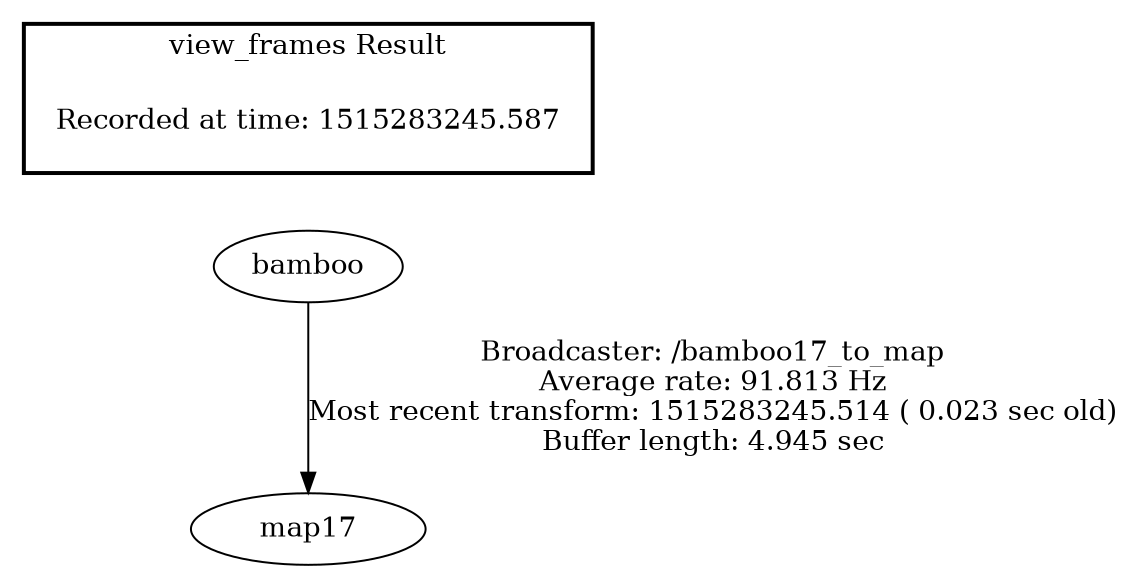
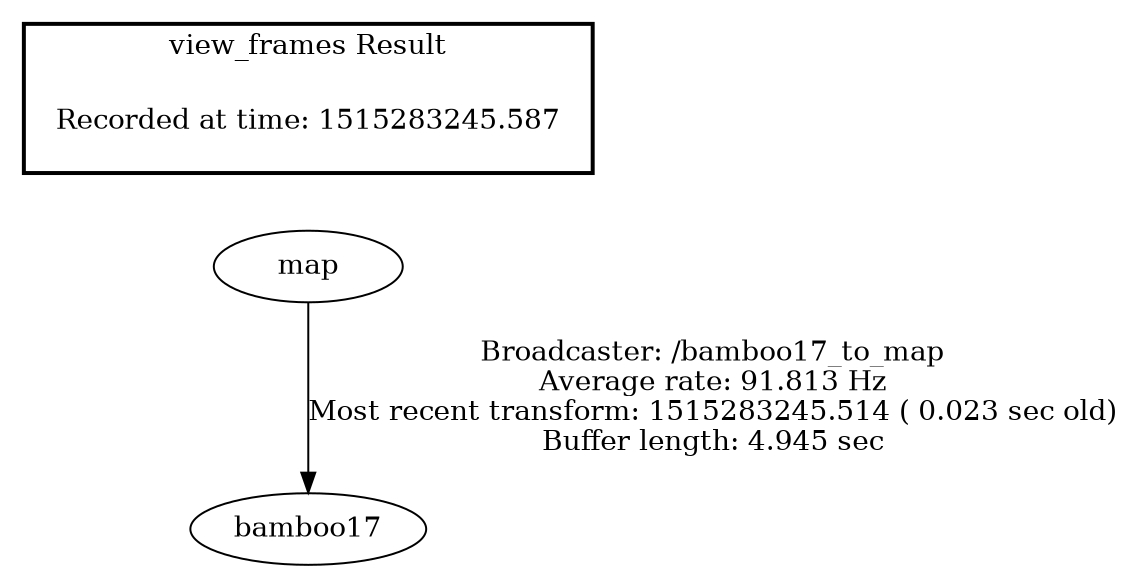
node "bamboo": label "bamboo" -> "map"
node "map17": label "map17" -> "bamboo17"
